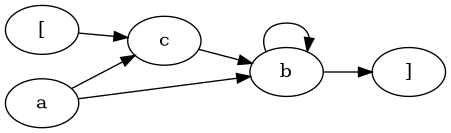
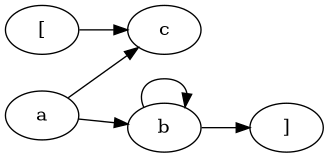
edge "c" -> "b": removed
